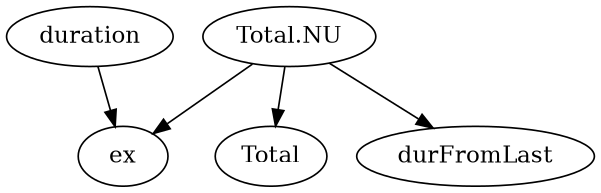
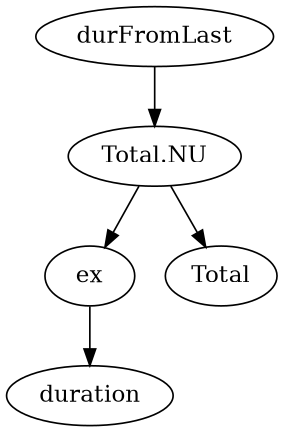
edge "duration" -> "ex": reversed
edge "Total.NU" -> "durFromLast": reversed
